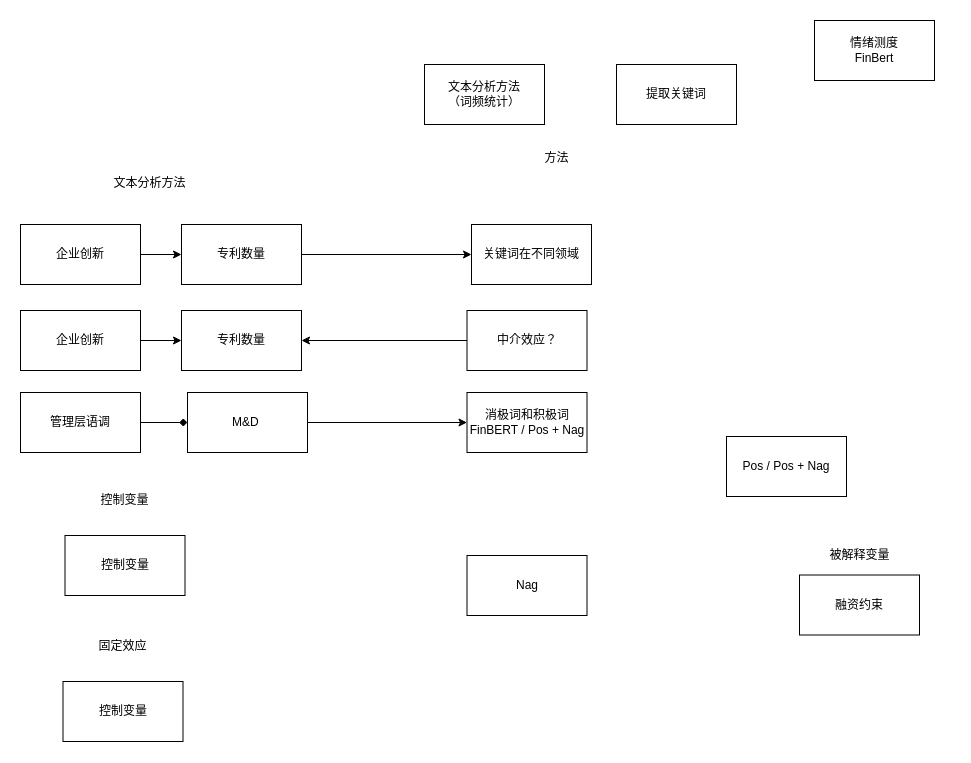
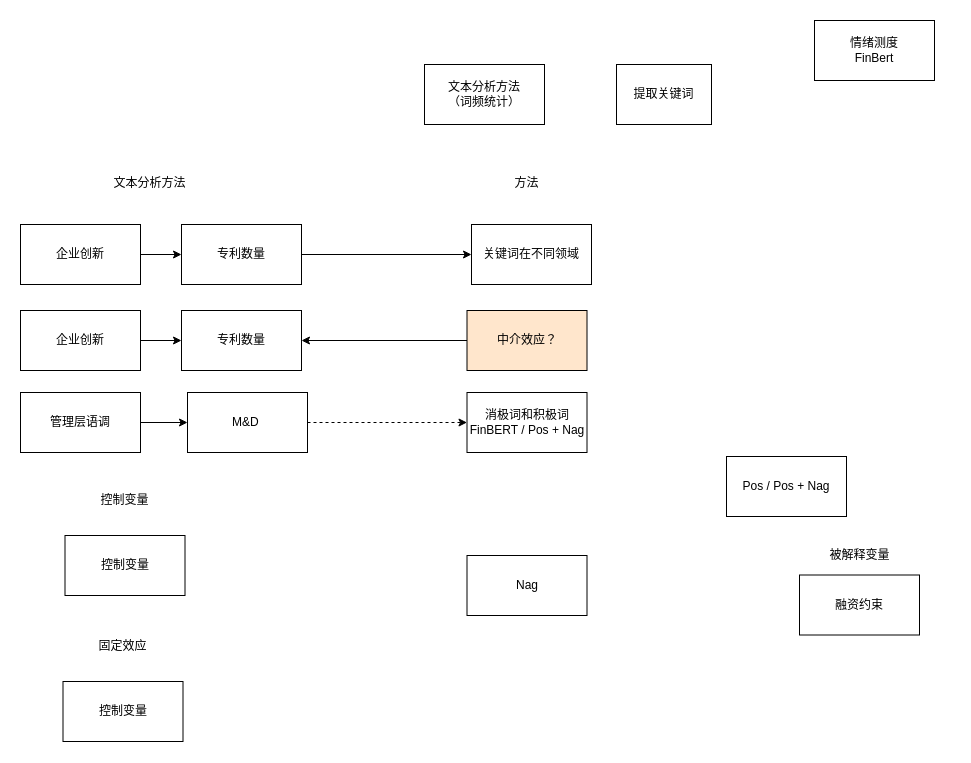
node "提取关键词": size 120x60 -> 95x60
node "方法": moved (557, 159) -> (527, 184)
node "中介效应？": fillcolor #ffffff -> #ffe6cc
edge "管理层语调" -> "M&D": arrowhead diamond -> classic
edge "M&D" -> "消极词和积极词 FinBERT / Pos + Nag": style solid -> dashed
node "Pos / Pos + Nag": moved (787, 467) -> (787, 487)
